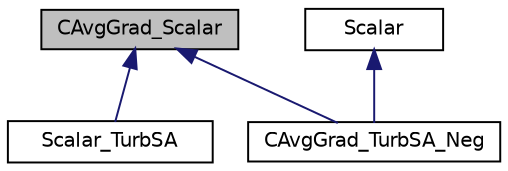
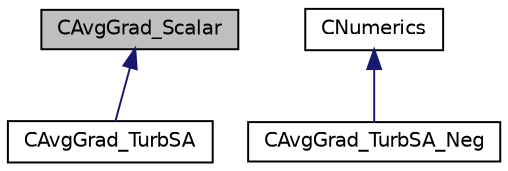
node "Scalar": label "Scalar" -> "CNumerics"
edge "CAvgGrad_TurbSA_Neg" -> "CAvgGrad_Scalar": removed
node "Scalar_TurbSA": label "Scalar_TurbSA" -> "CAvgGrad_TurbSA"
